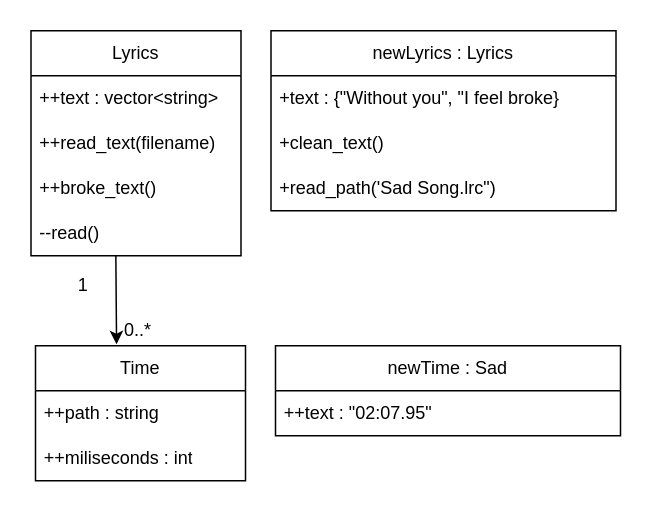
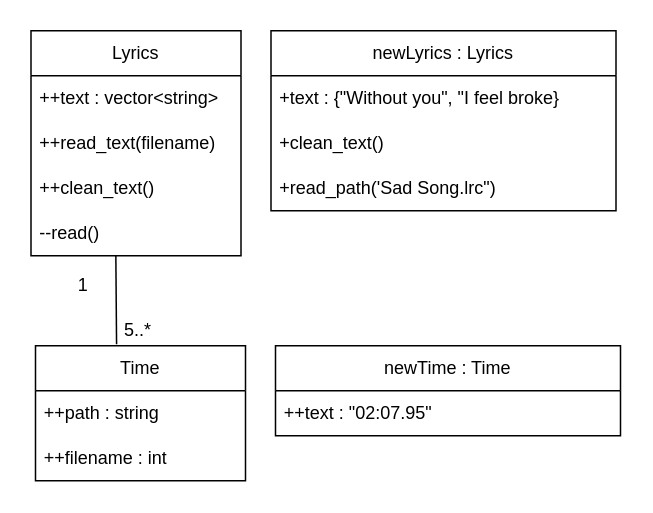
node "++broke_text()": label "++broke_text()" -> "++clean_text()"
node "0..*": label "0..*" -> "5..*"
edge "--read()" -> "Time": arrowhead classic -> none
node "newTime : Sad": label "newTime : Sad" -> "newTime : Time"
node "++miliseconds : int": label "++miliseconds : int" -> "++filename : int"
